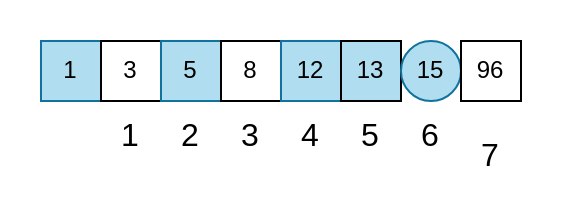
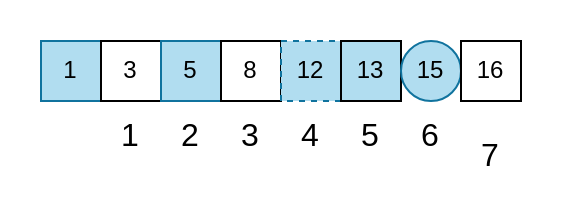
node "12": style solid -> dashed
node "96": label "96" -> "16"
